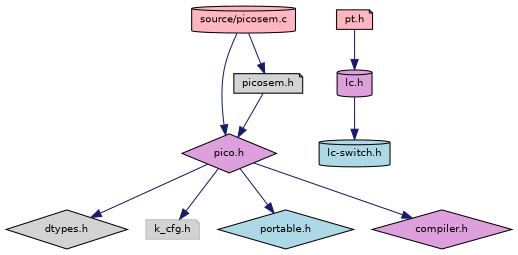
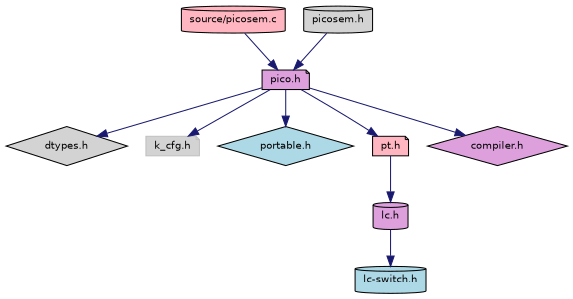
edge "source/picosem.c" -> "picosem.h": removed
node "picosem.h": shape note -> cylinder
edge "pico.h" -> "pt.h": added
node "pico.h": shape diamond -> note
